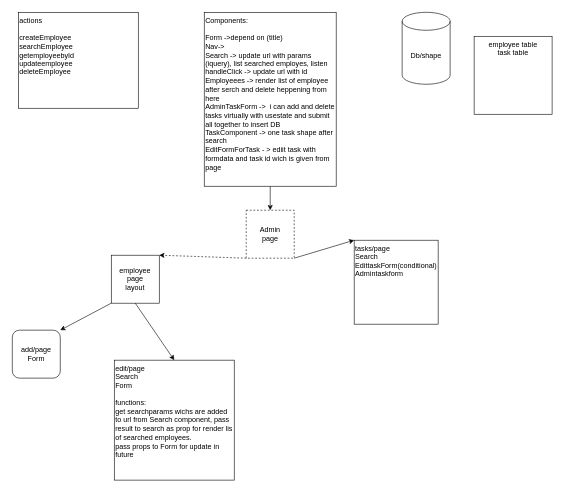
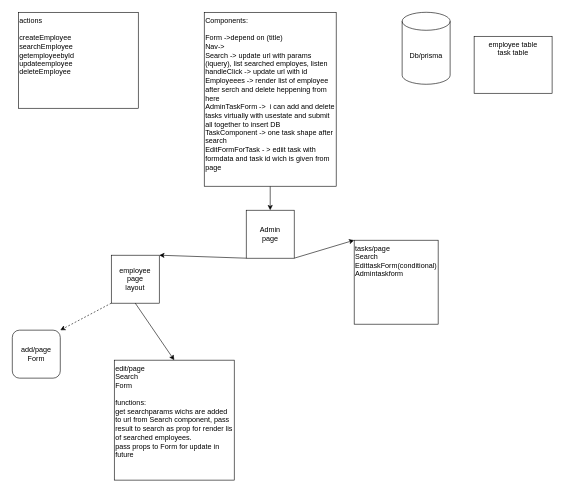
node "Db/shape": label "Db/shape" -> "Db/prisma"
node "employee table task table": size 78x78 -> 78x57
node "Admin page": style dashed -> solid
edge "Admin page" -> "employee page layout": style dashed -> solid
edge "employee page layout" -> "add/page Form": style solid -> dashed
